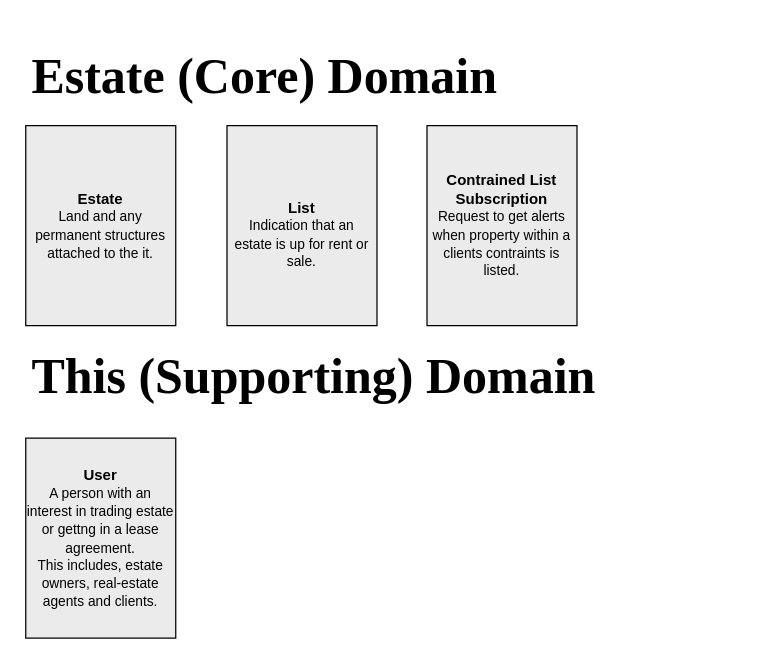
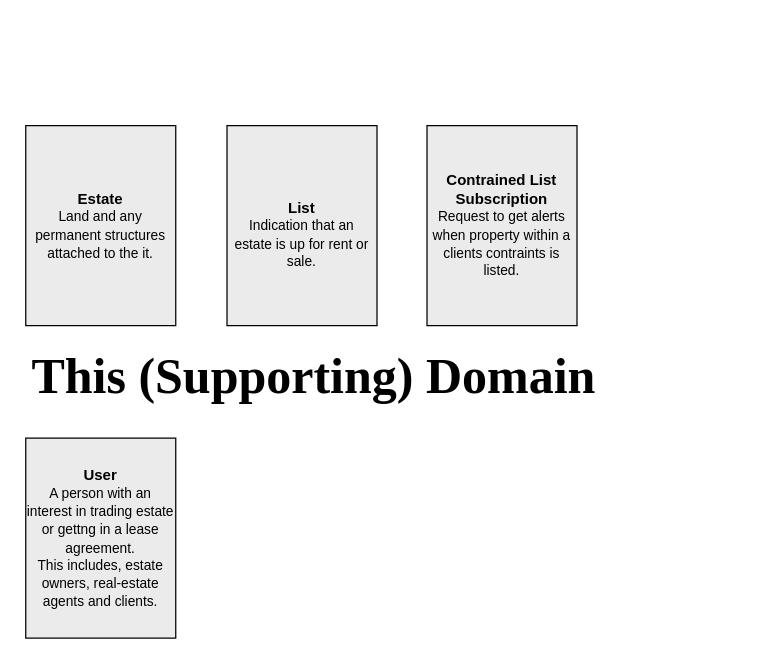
node "Estate (Core) Domain": removed
